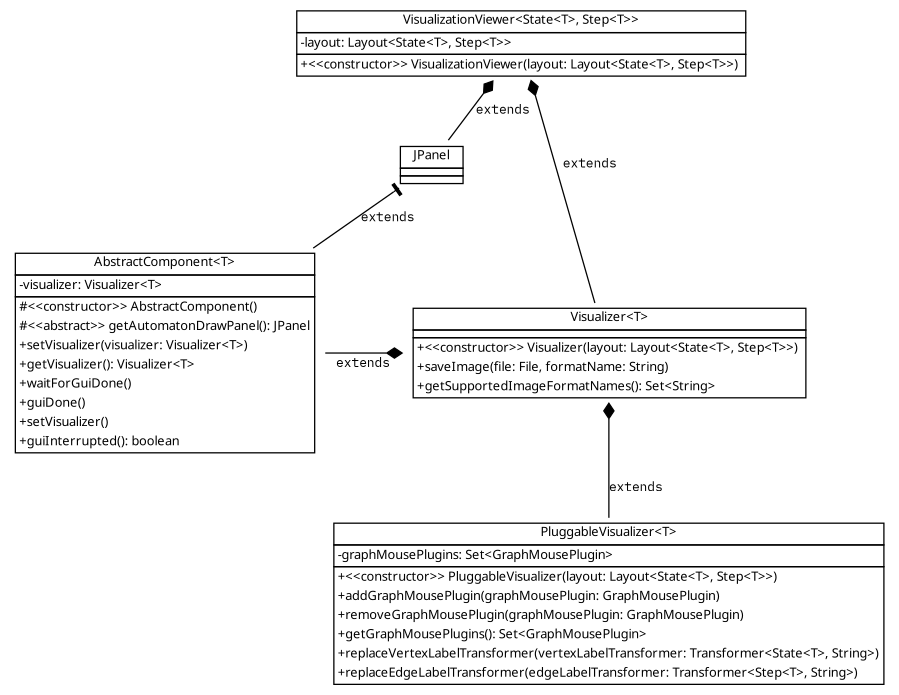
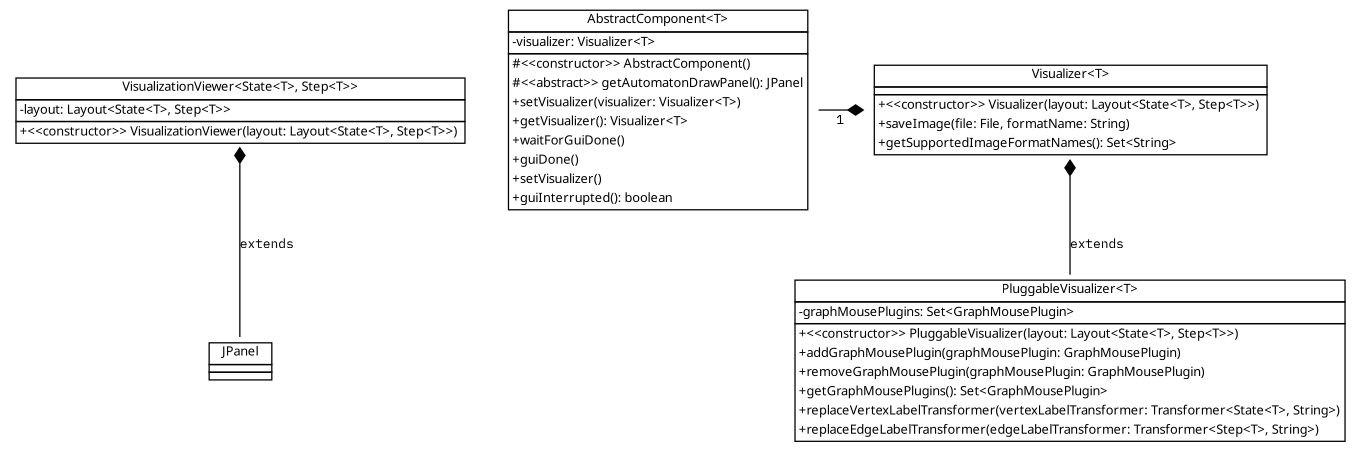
edge "Visualizer<T>" -> "VisualizationViewer<State<T>, Step<T>>": removed, label "extends"
edge "AbstractComponent<T>" -> "JPanel": removed, label "extends"
edge "AbstractComponent<T>" -> "Visualizer<T>": label "extends" -> "1"
